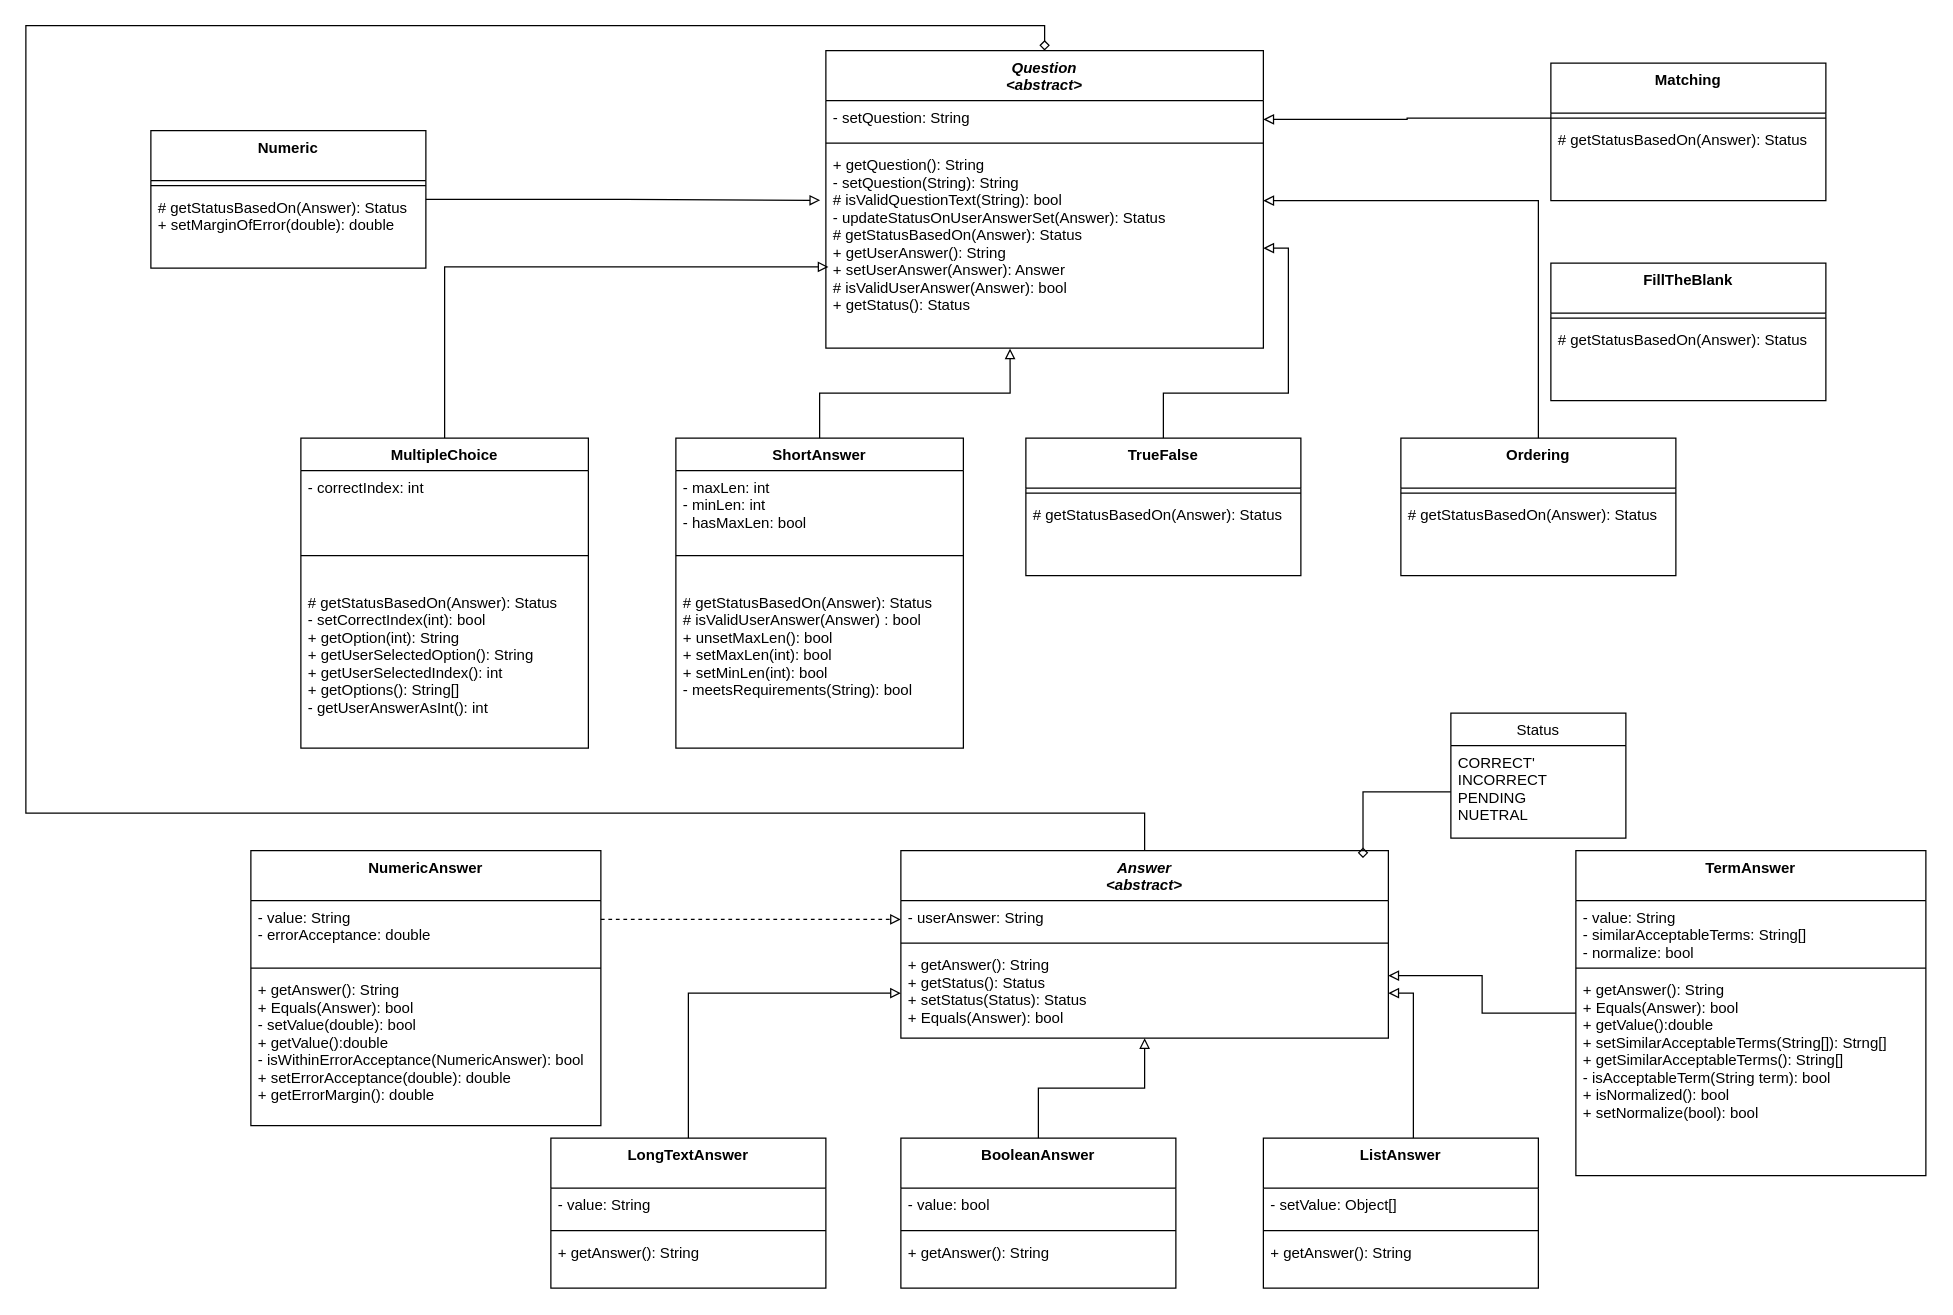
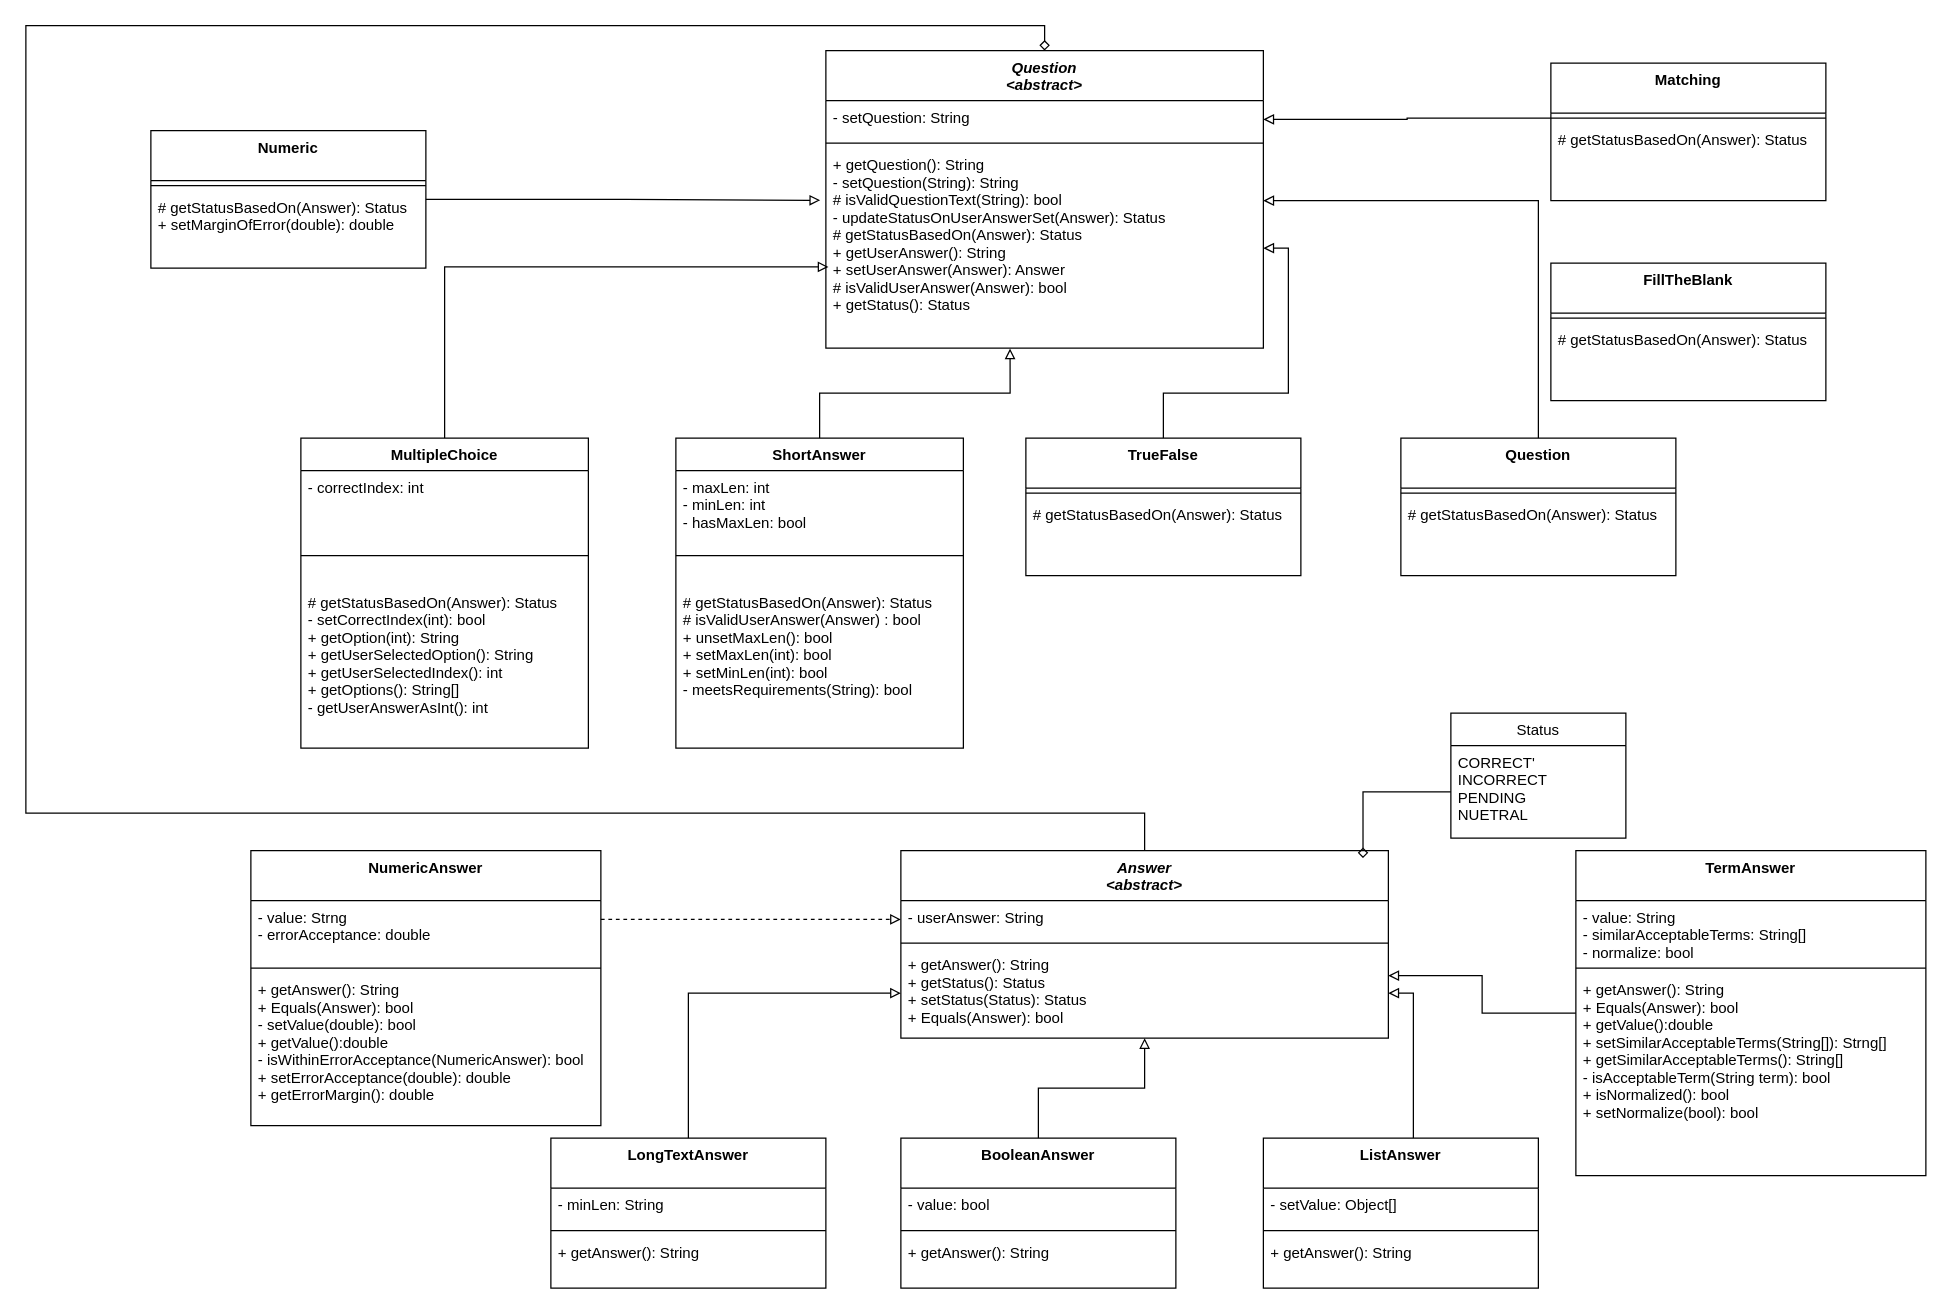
node "Ordering": label "Ordering" -> "Question"
node "- value: String - errorAcceptance: double": label "- value: String - errorAcceptance: double" -> "- value: Strng - errorAcceptance: double"
node "- value: String": label "- value: String" -> "- minLen: String"
